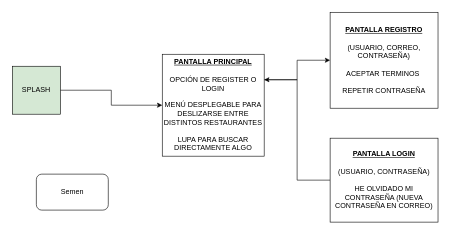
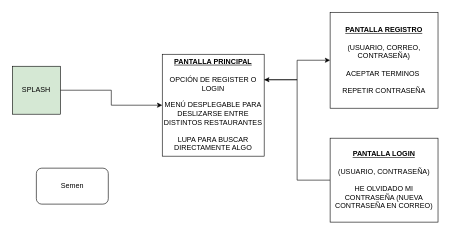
node "Semen": moved (72, 192) -> (72, 186)
